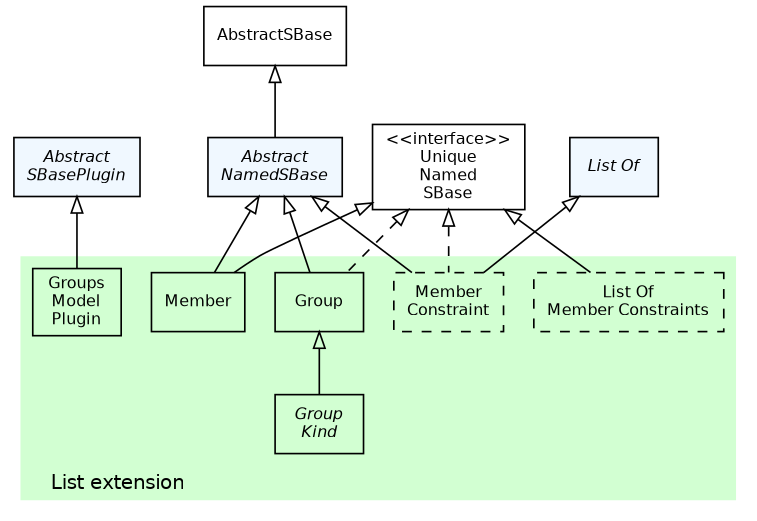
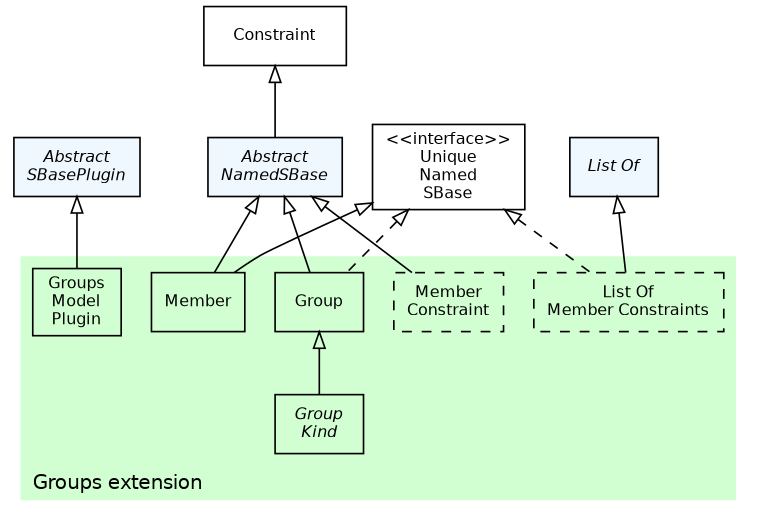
node "AbstractSBase": label "AbstractSBase" -> "Constraint"
edge "Member Constraint" -> "List Of": now "List Of Member Constraints" -> "List Of"
edge "Member Constraint" -> "<<interface>> Unique Named SBase": removed
edge "List Of Member Constraints" -> "<<interface>> Unique Named SBase": style solid -> dashed
cluster "List extension": label "List extension" -> "Groups extension"
